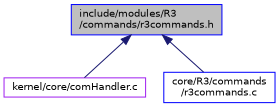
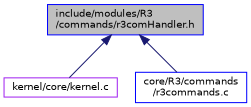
node "include/modules/R3 /commands/r3commands.h": label "include/modules/R3 /commands/r3commands.h" -> "include/modules/R3 /commands/r3comHandler.h"
node "kernel/core/comHandler.c": label "kernel/core/comHandler.c" -> "kernel/core/kernel.c"
